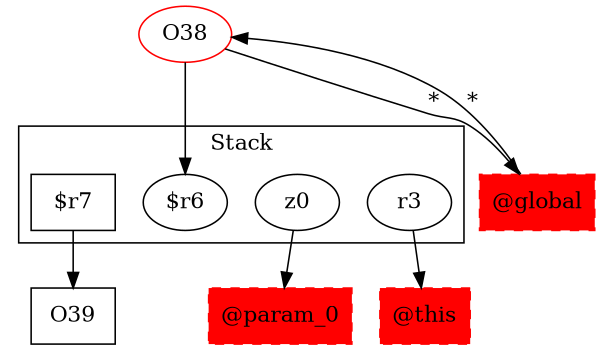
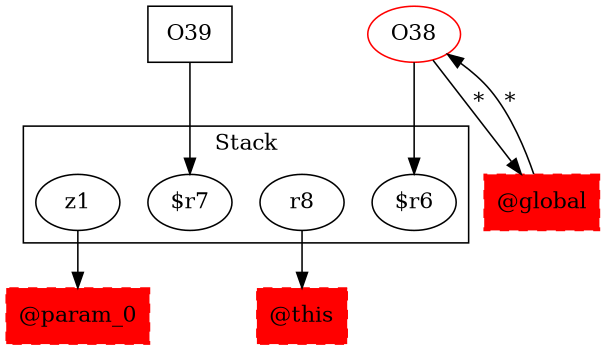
node "$r7": shape box -> ellipse
node "z0": label "z0" -> "z1"
node "r3": label "r3" -> "r8"
edge "$r7" -> "O39": reversed
